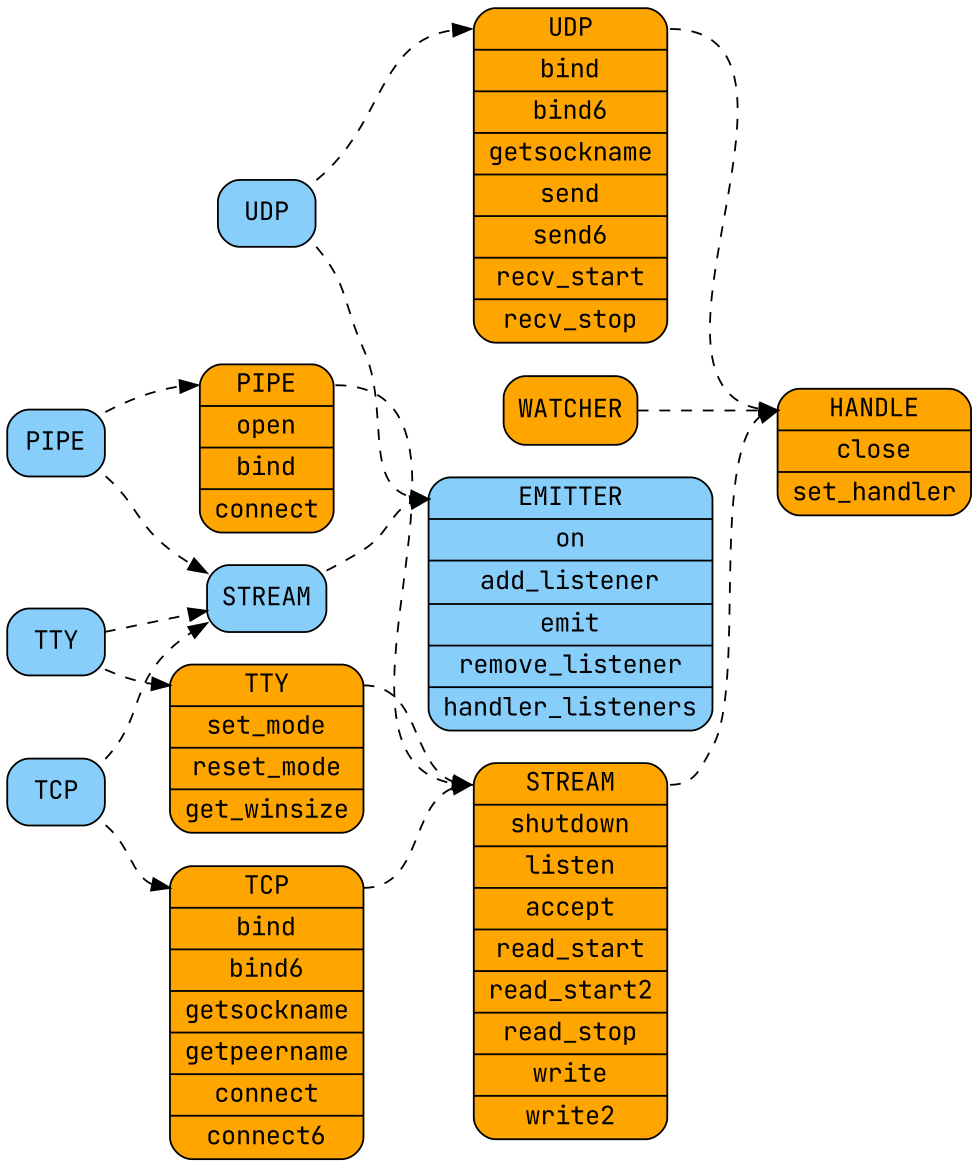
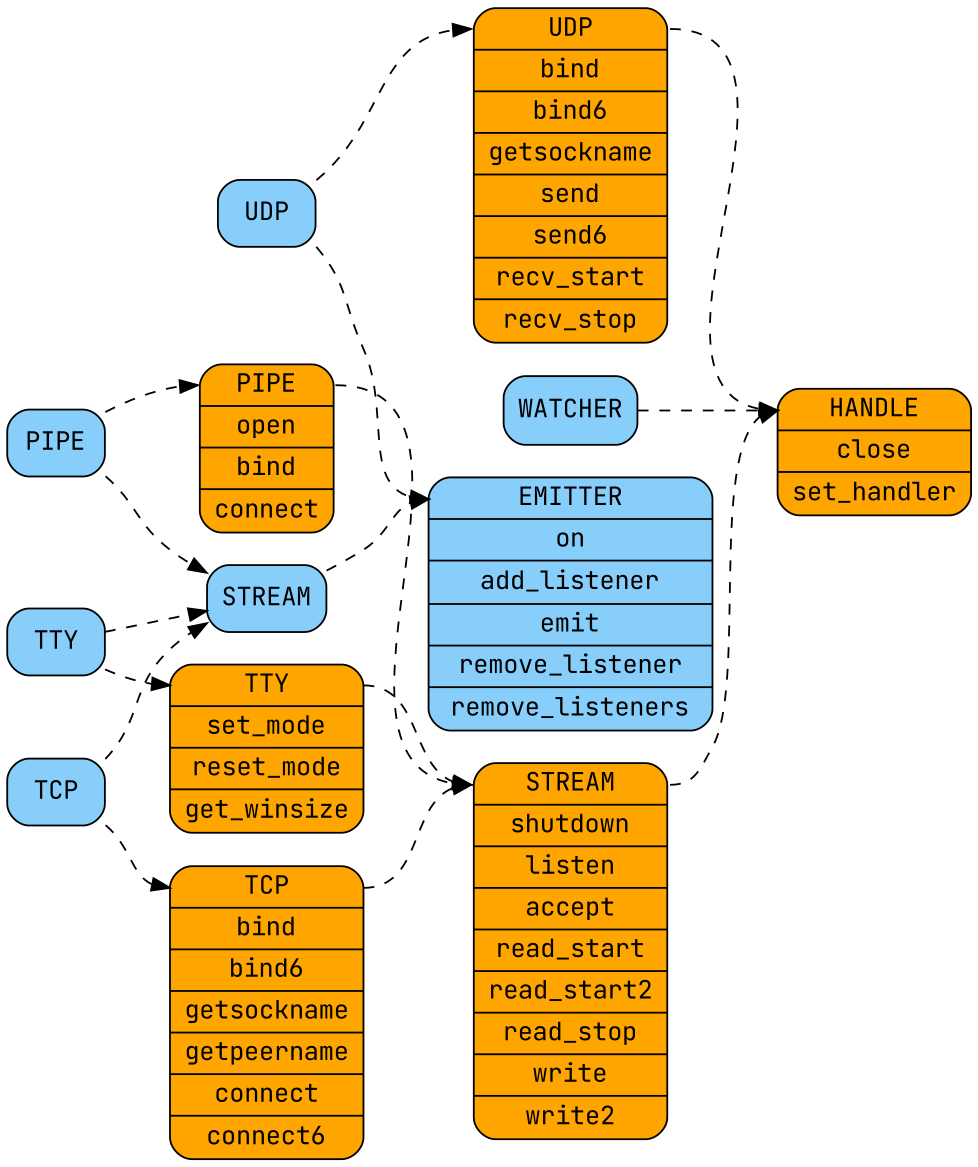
node "WATCHER": fillcolor orange -> lightskyblue
node "EMITTER": text "handler_listeners" -> "remove_listeners"
